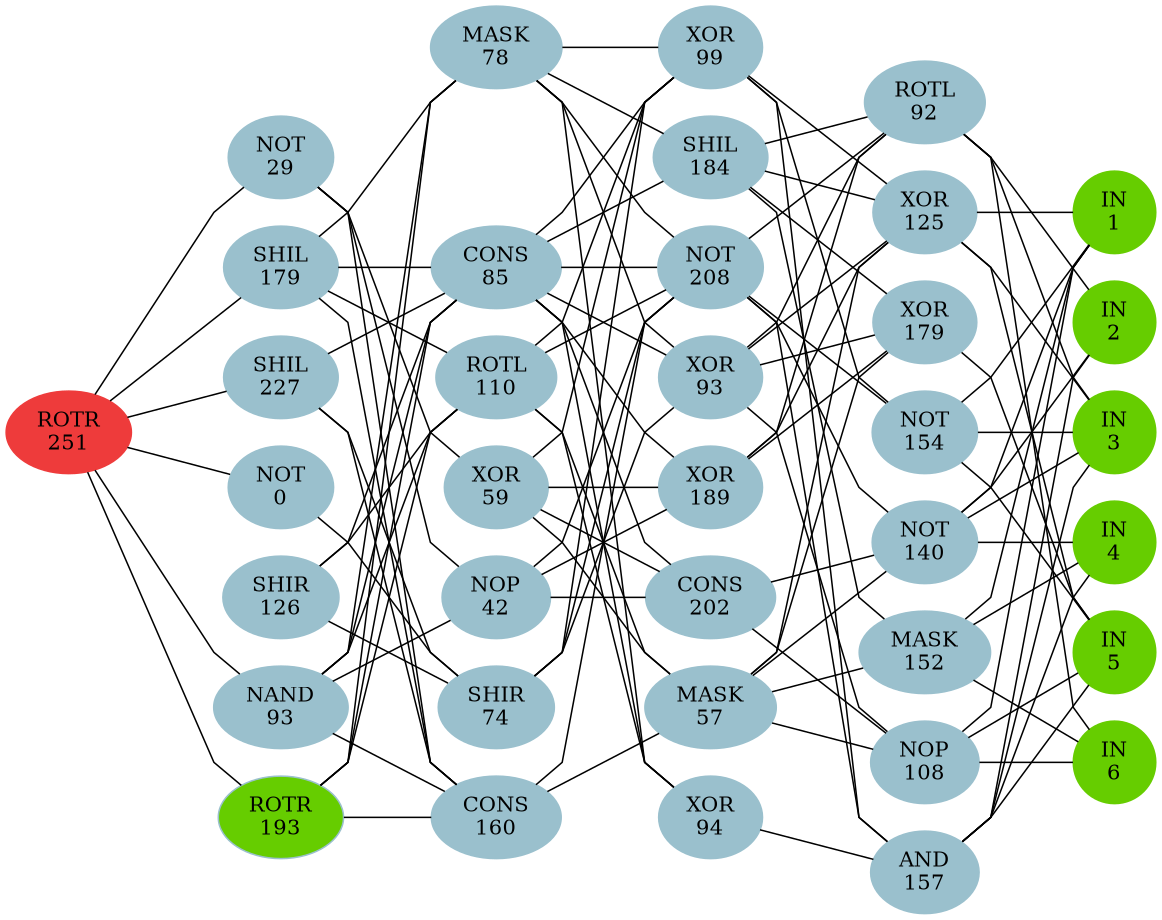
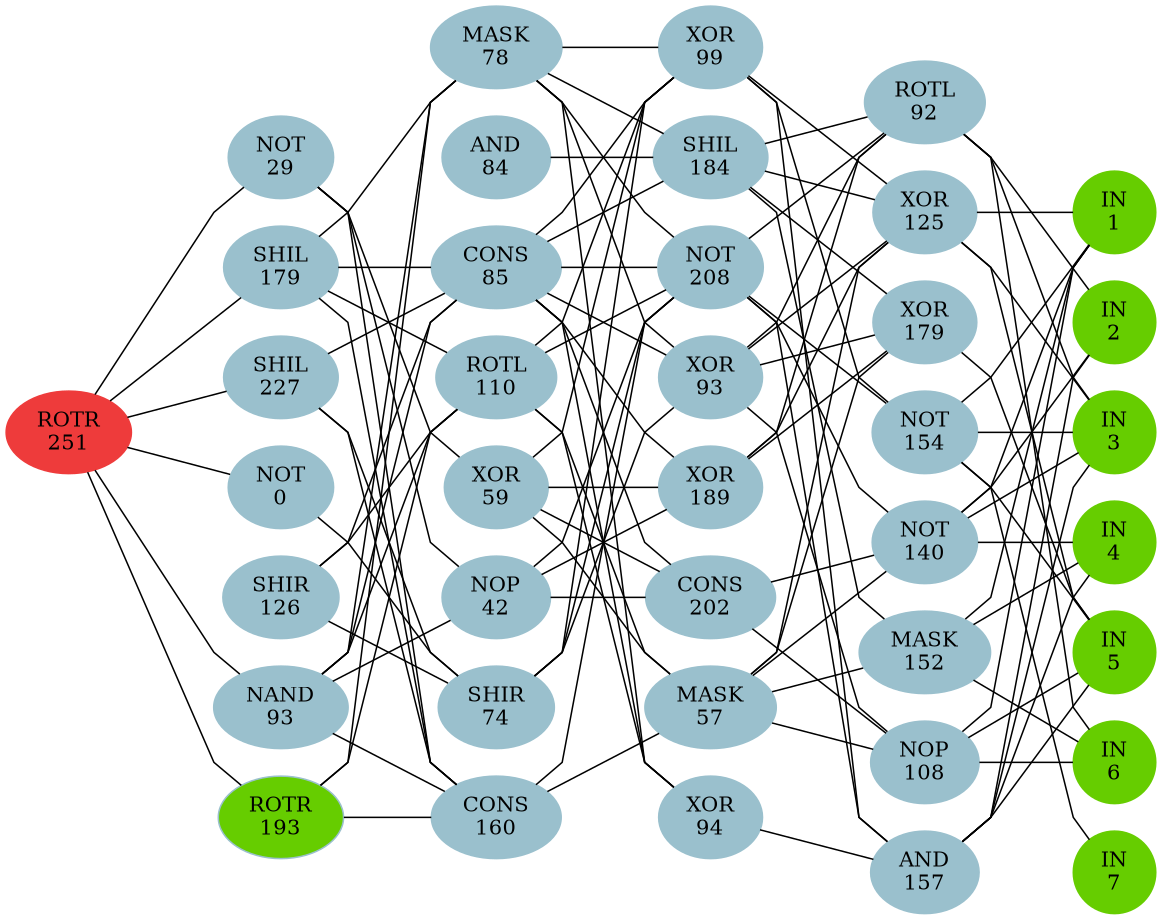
node "AND 84": added
edge "CONS 85" -- "ROTR 193": removed
node "IN 7": added
